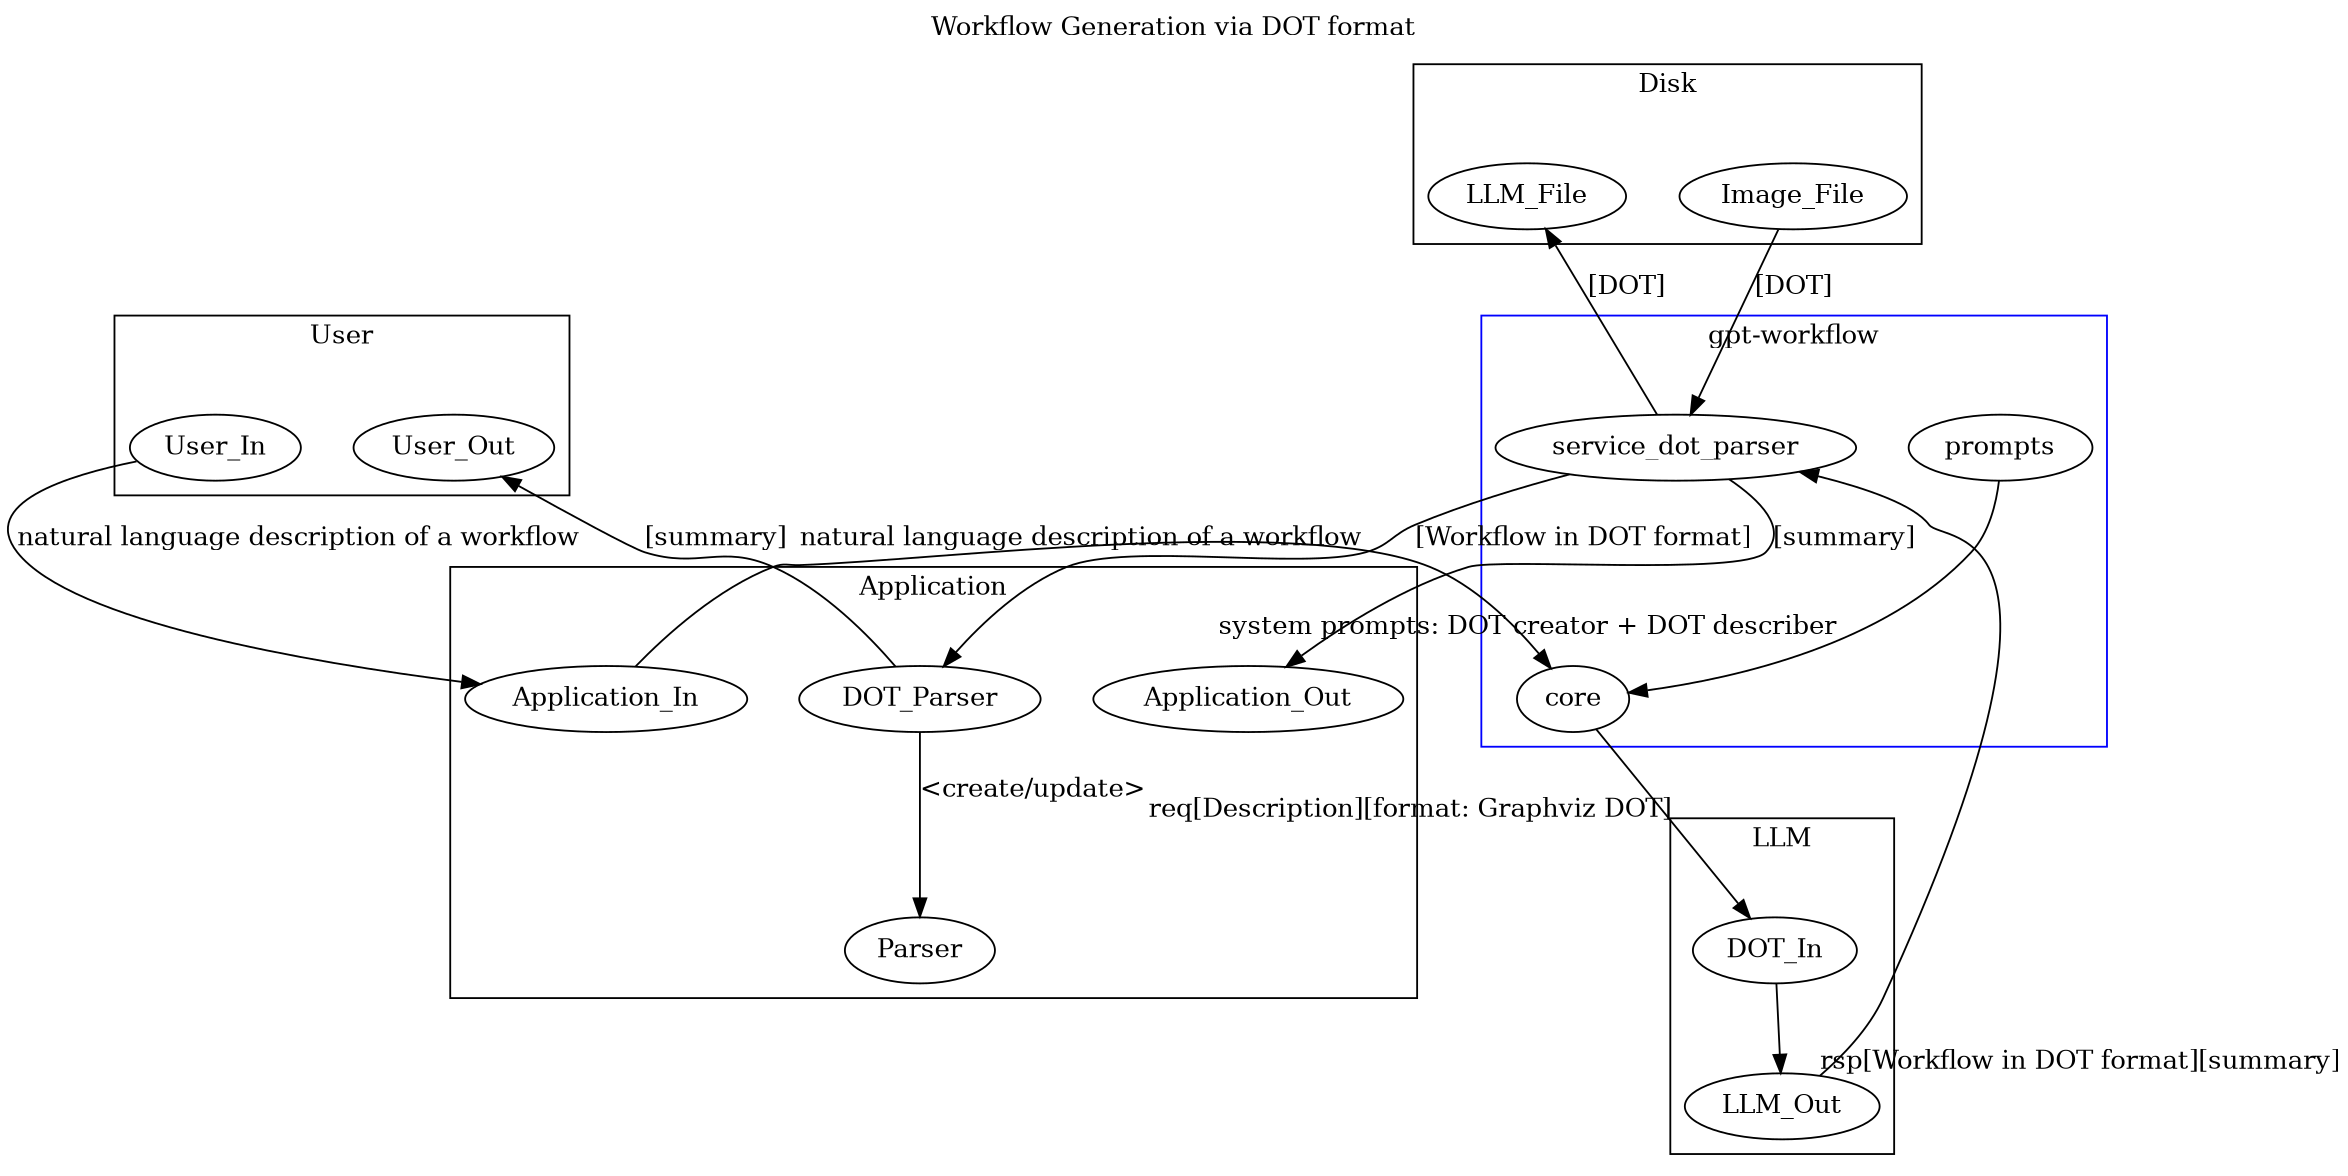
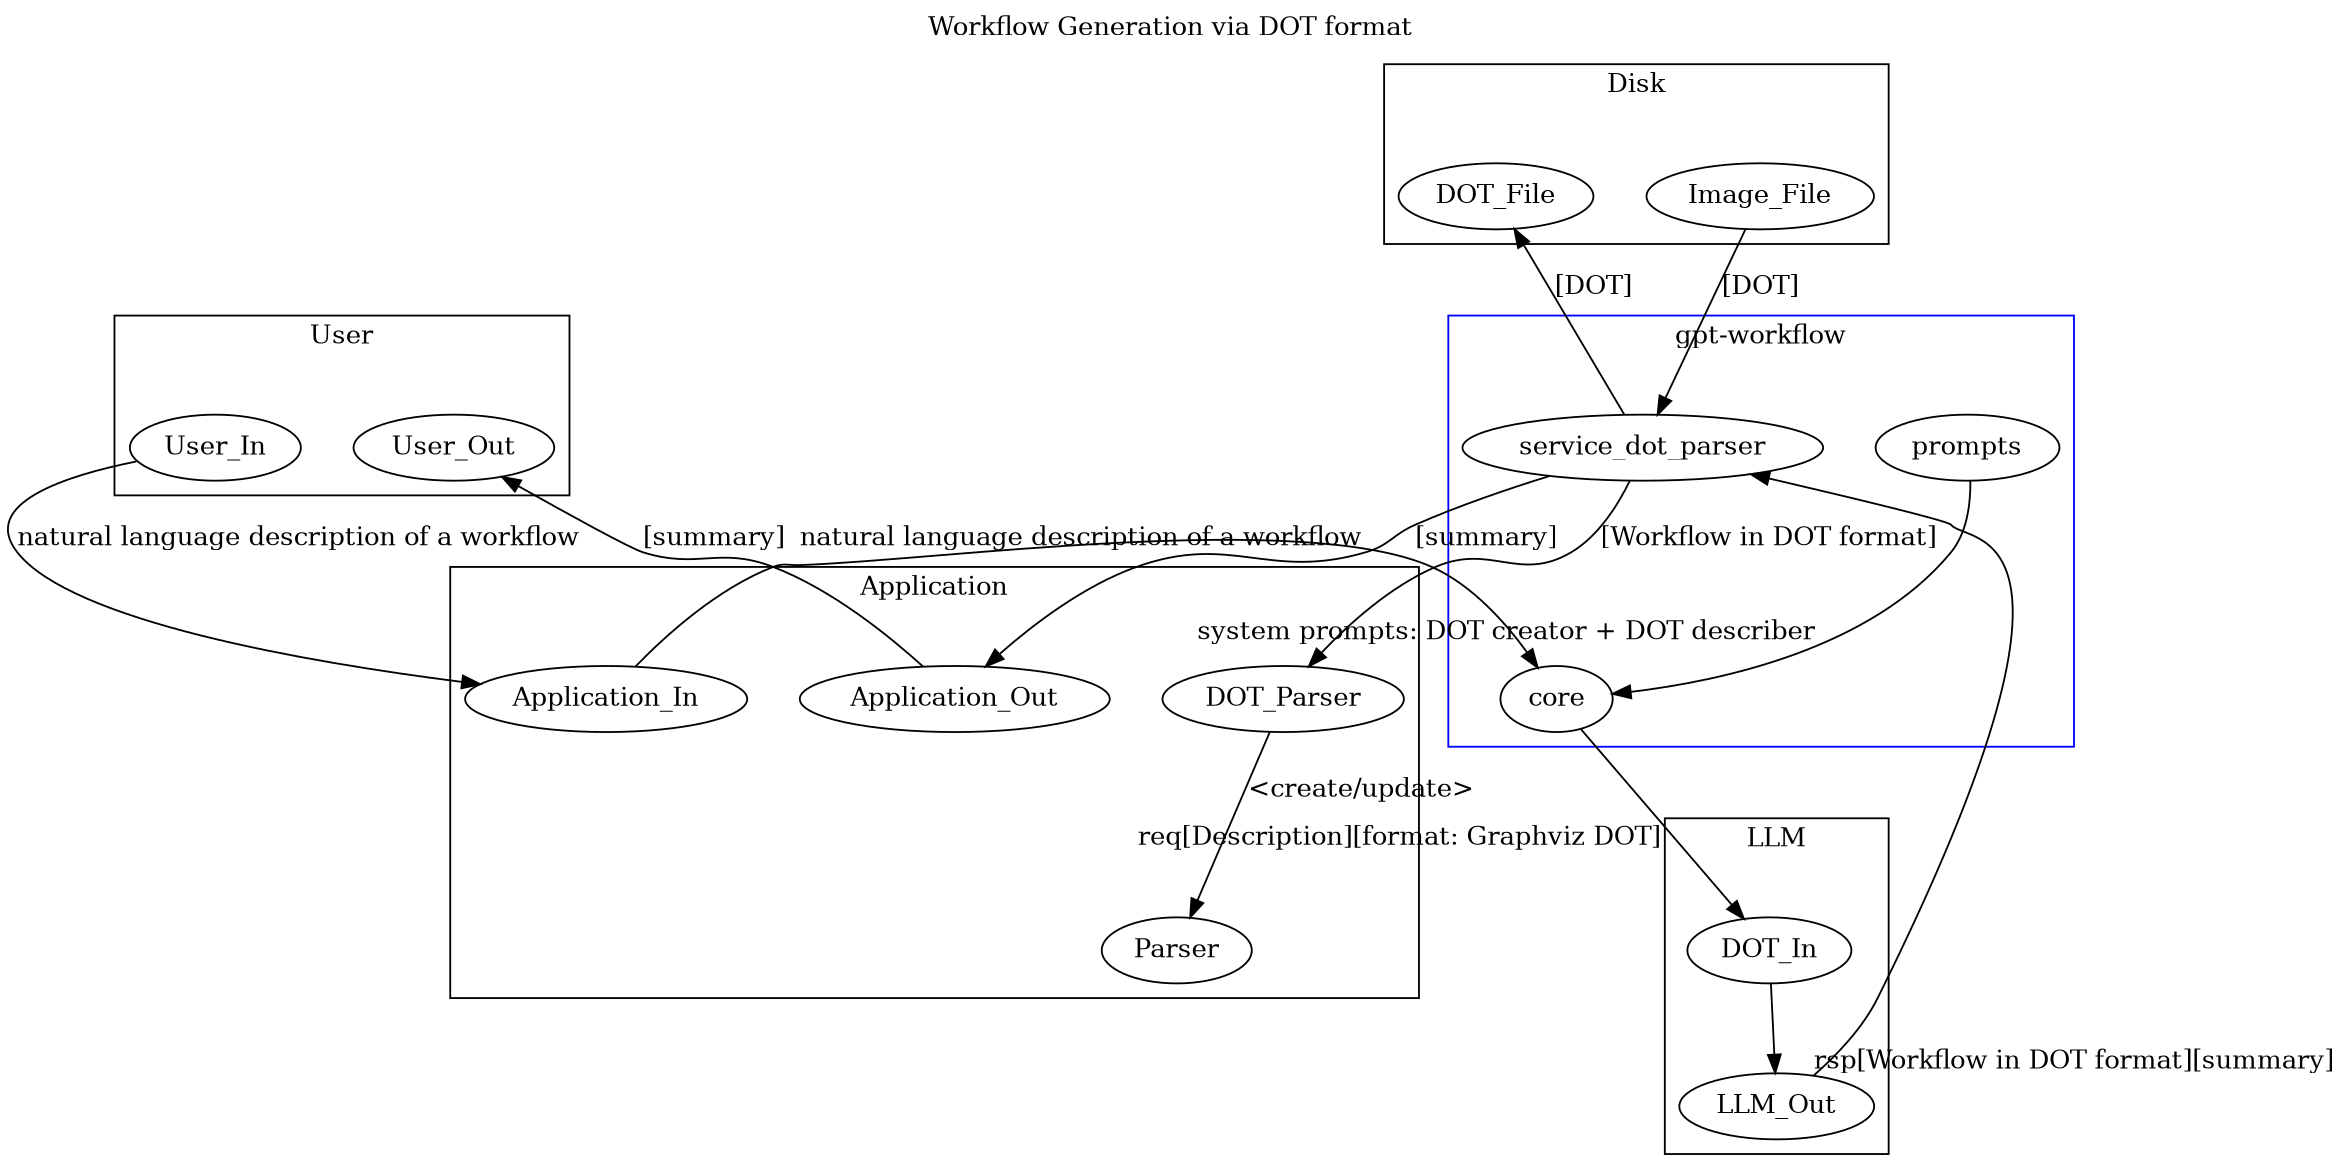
node "LLM_File": label "LLM_File" -> "DOT_File"
edge "DOT_Parser" -> "User_Out": now "Application_Out" -> "User_Out"
